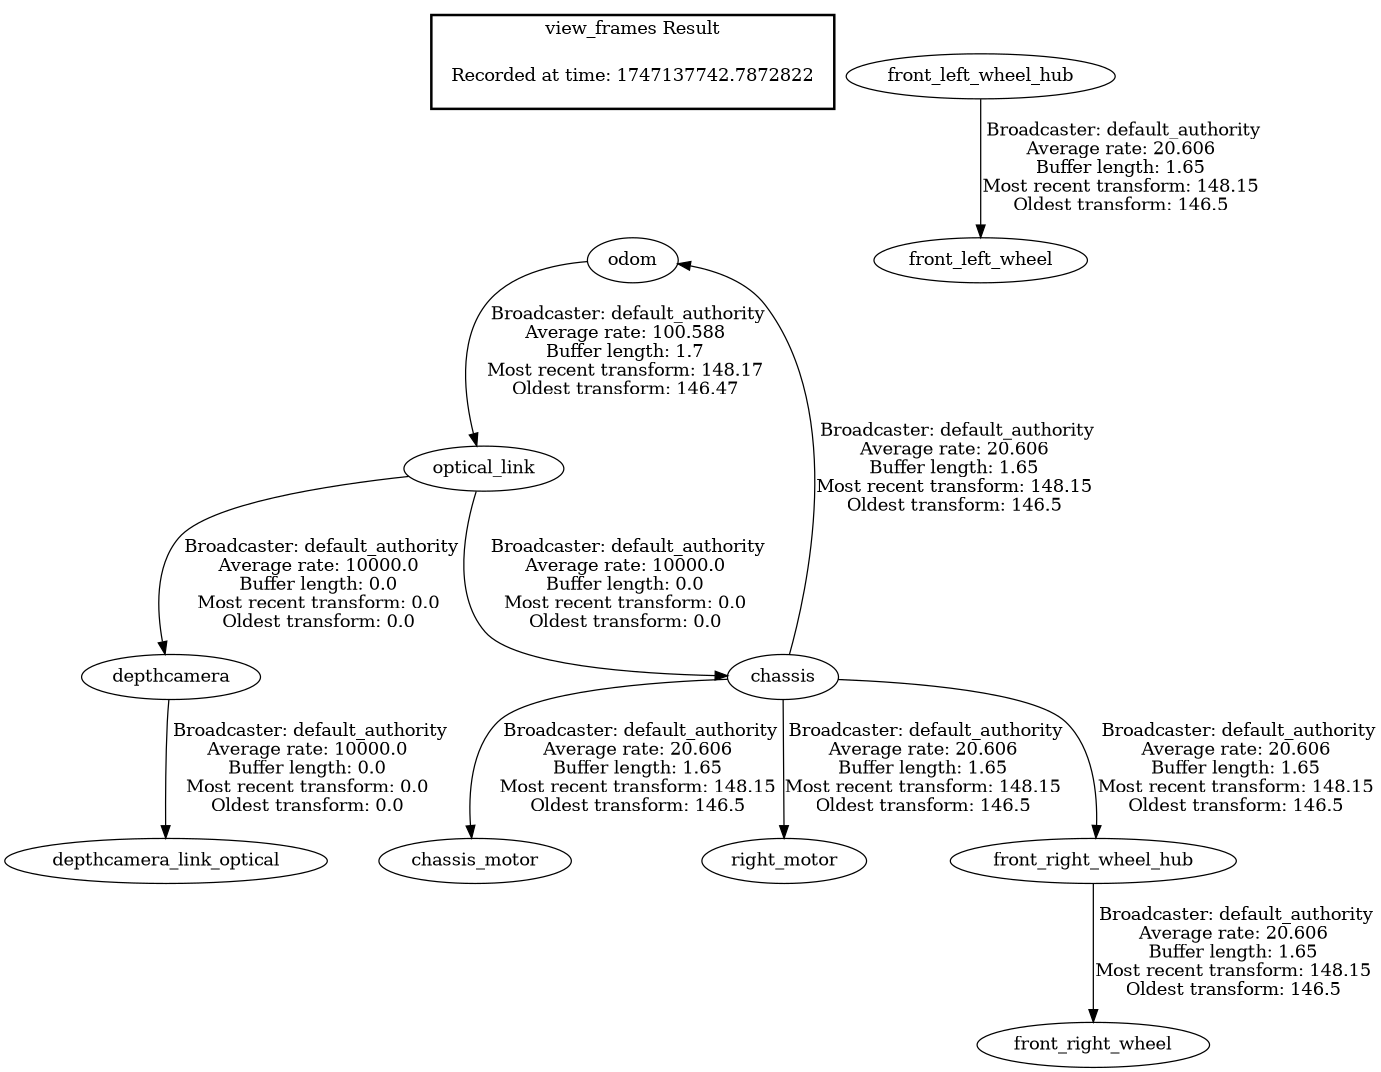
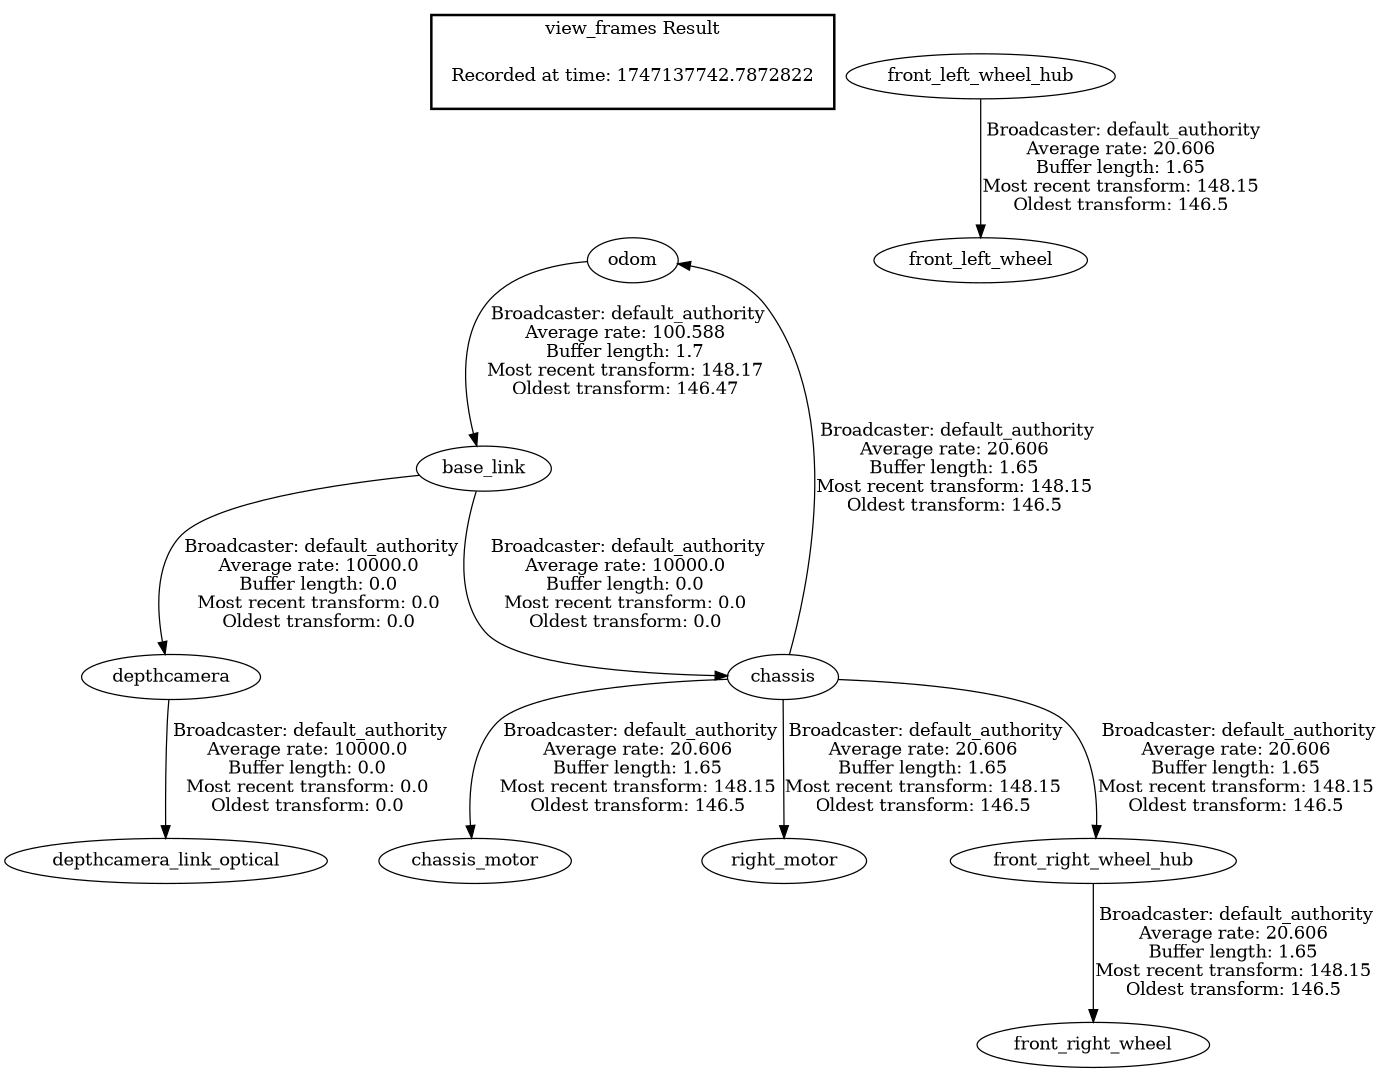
node "optical_link": label "optical_link" -> "base_link"
